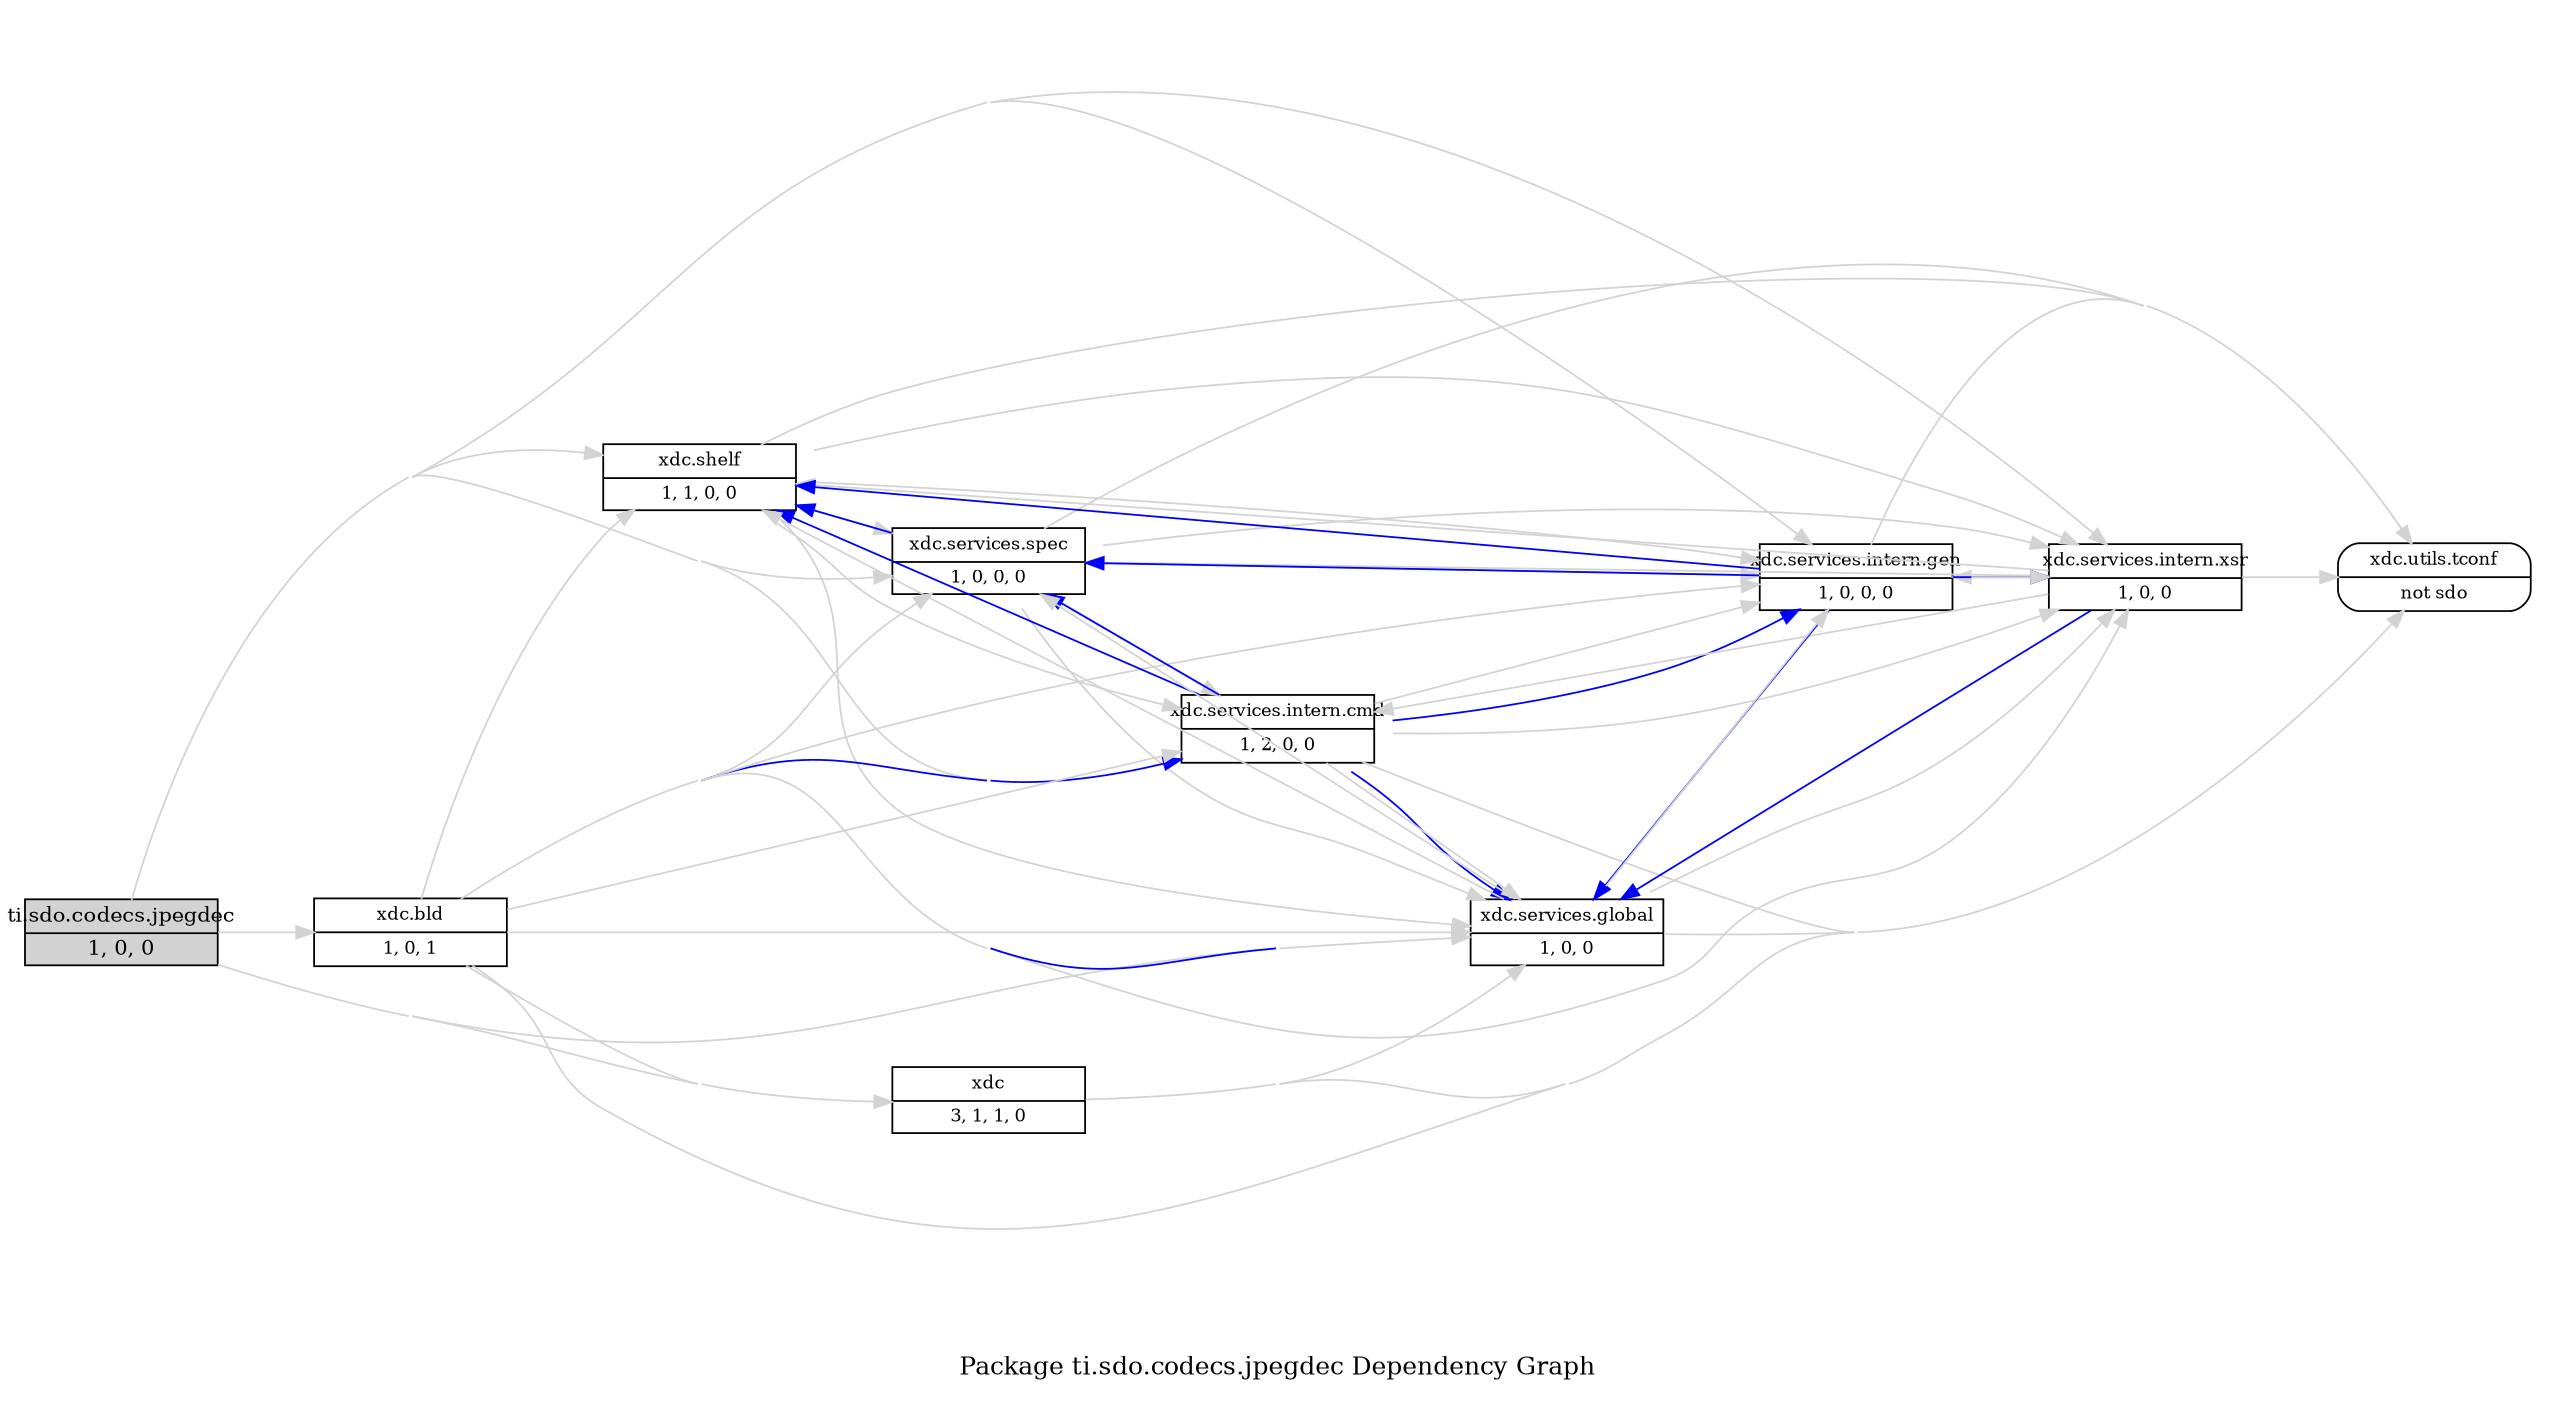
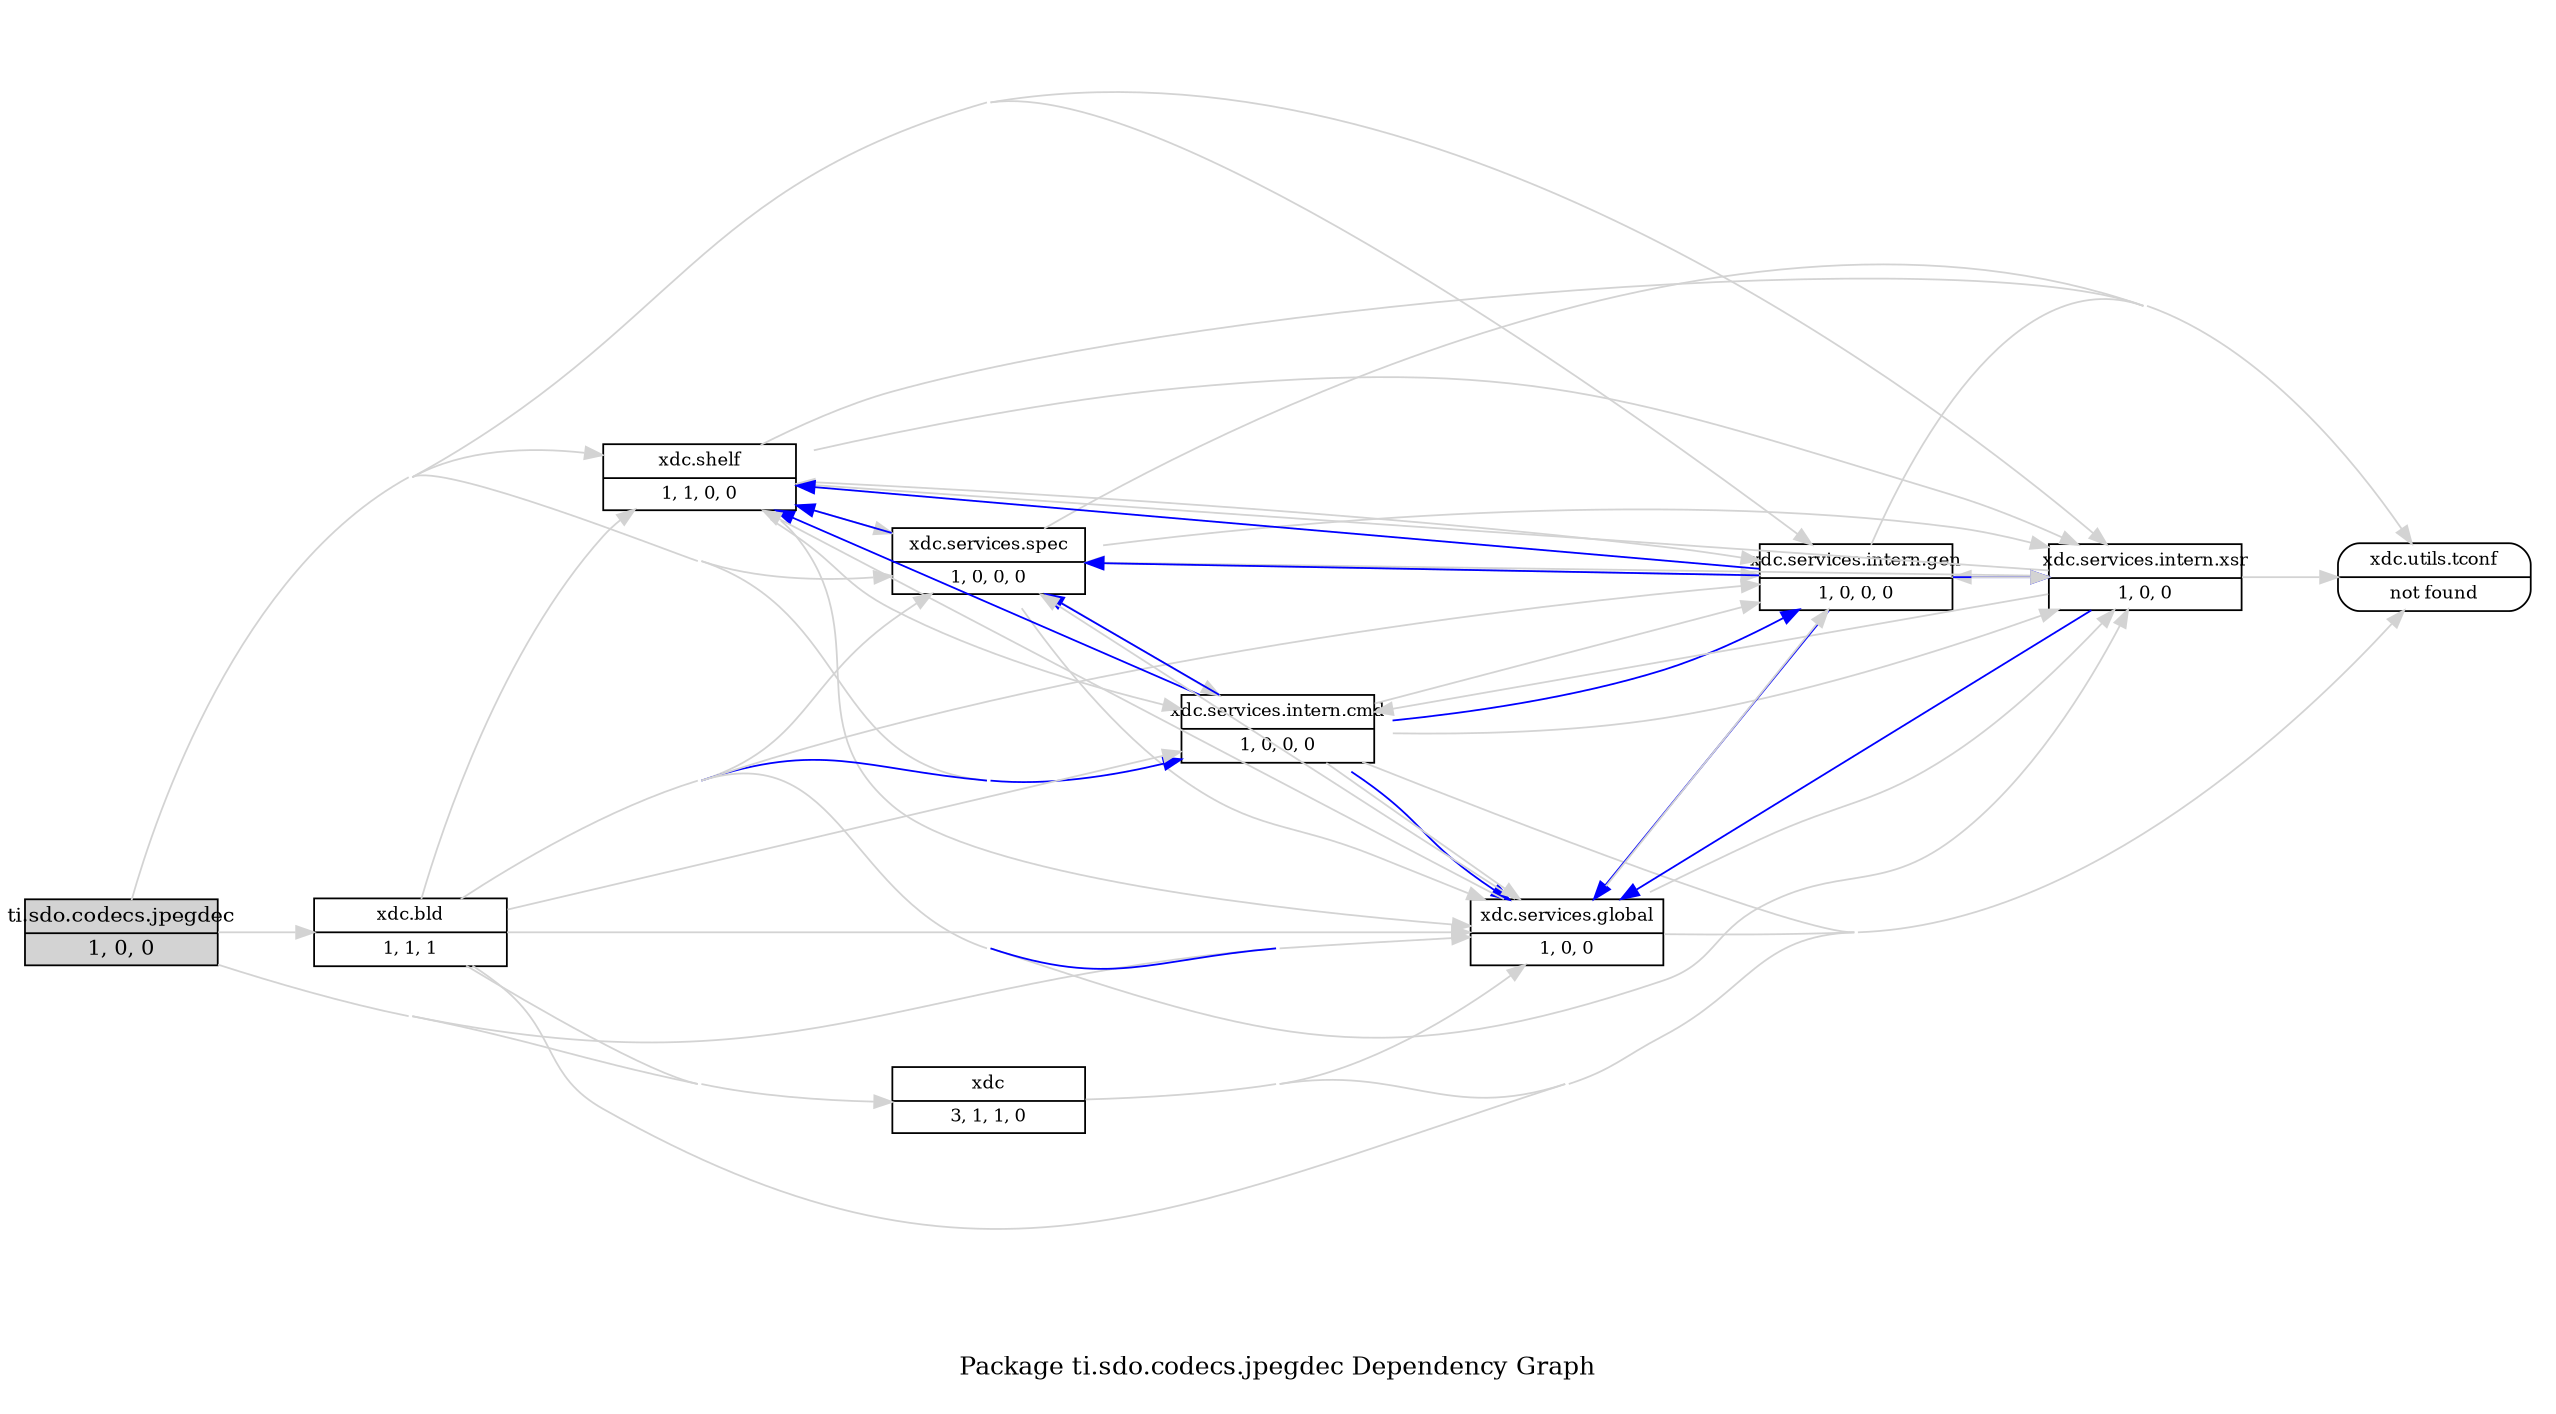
node "xdc.utils.tconf": text "not sdo" -> "not found"
node "xdc.services.intern.cmd": text "1, 2, 0, 0" -> "1, 0, 0, 0"
node "xdc.bld": text "1, 0, 1" -> "1, 1, 1"
